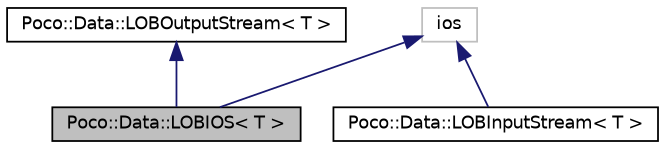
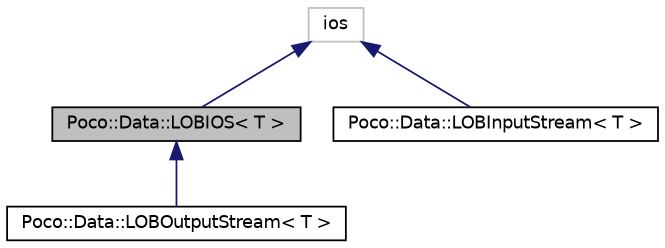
edge "Poco::Data::LOBIOS< T >" -> "Poco::Data::LOBOutputStream< T >": reversed
